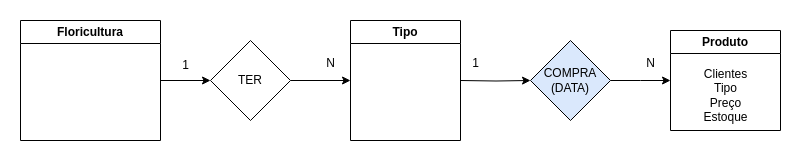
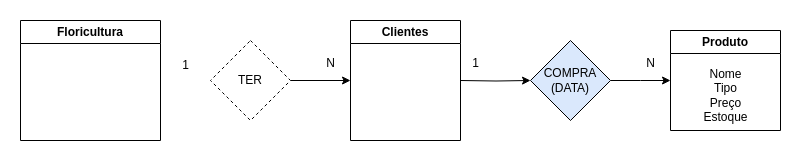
node "Tipo": label "Tipo" -> "Clientes"
edge "Floricultura" -> "TER": removed
node "TER": style solid -> dashed
node "Clientes Tipo Preço Estoque": label "Clientes Tipo Preço Estoque" -> "Nome Tipo Preço Estoque"
